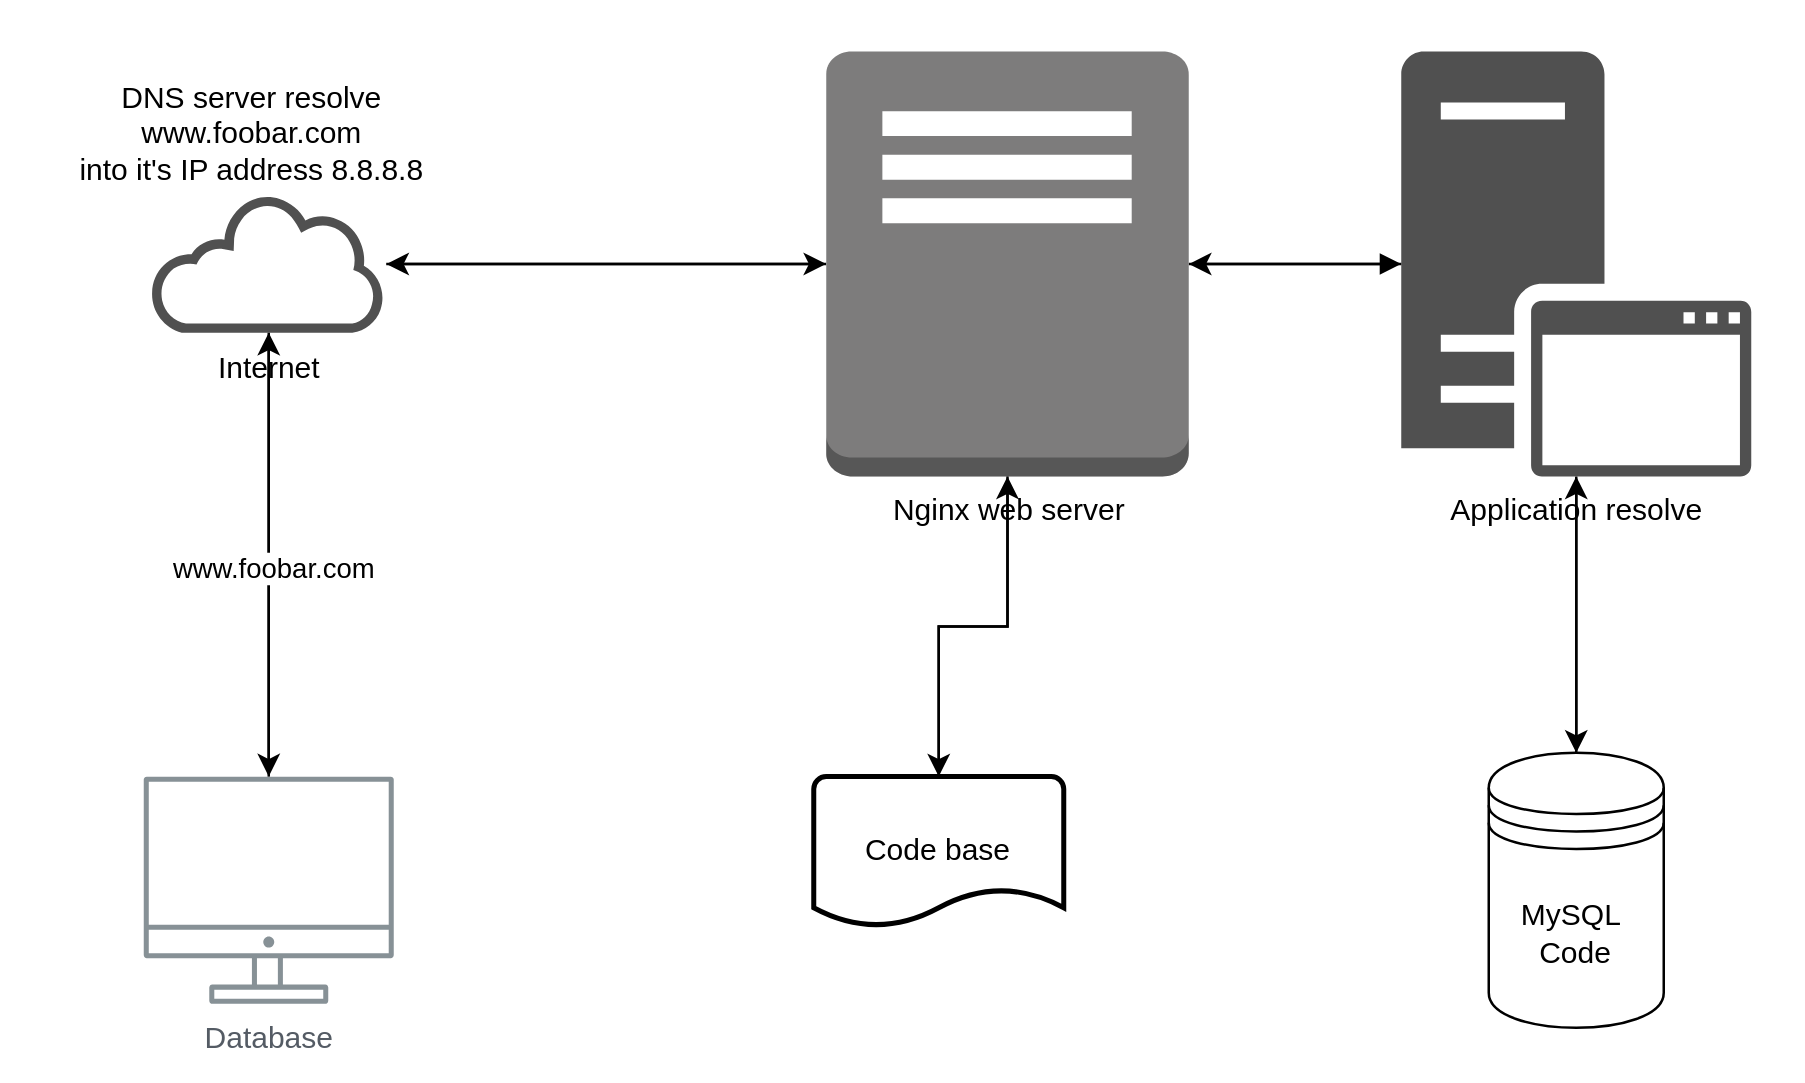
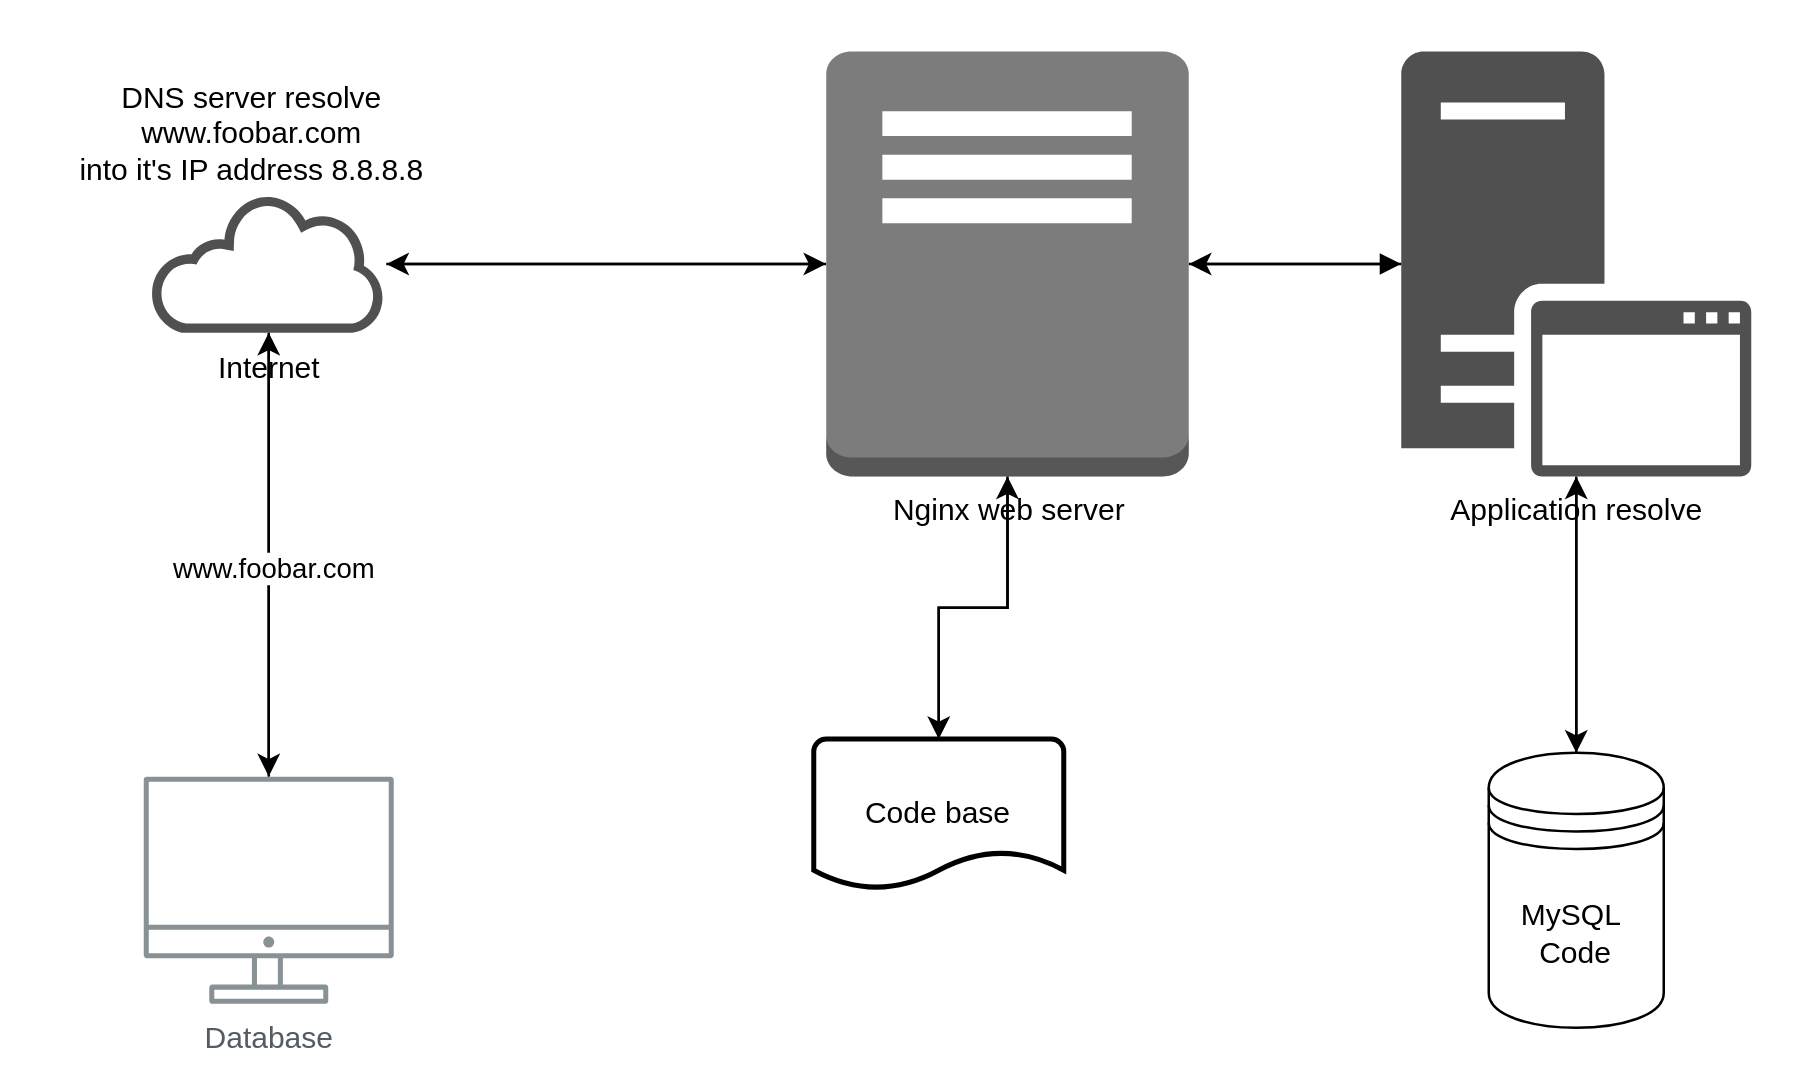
node "Code base": moved (939, 851) -> (939, 814)
